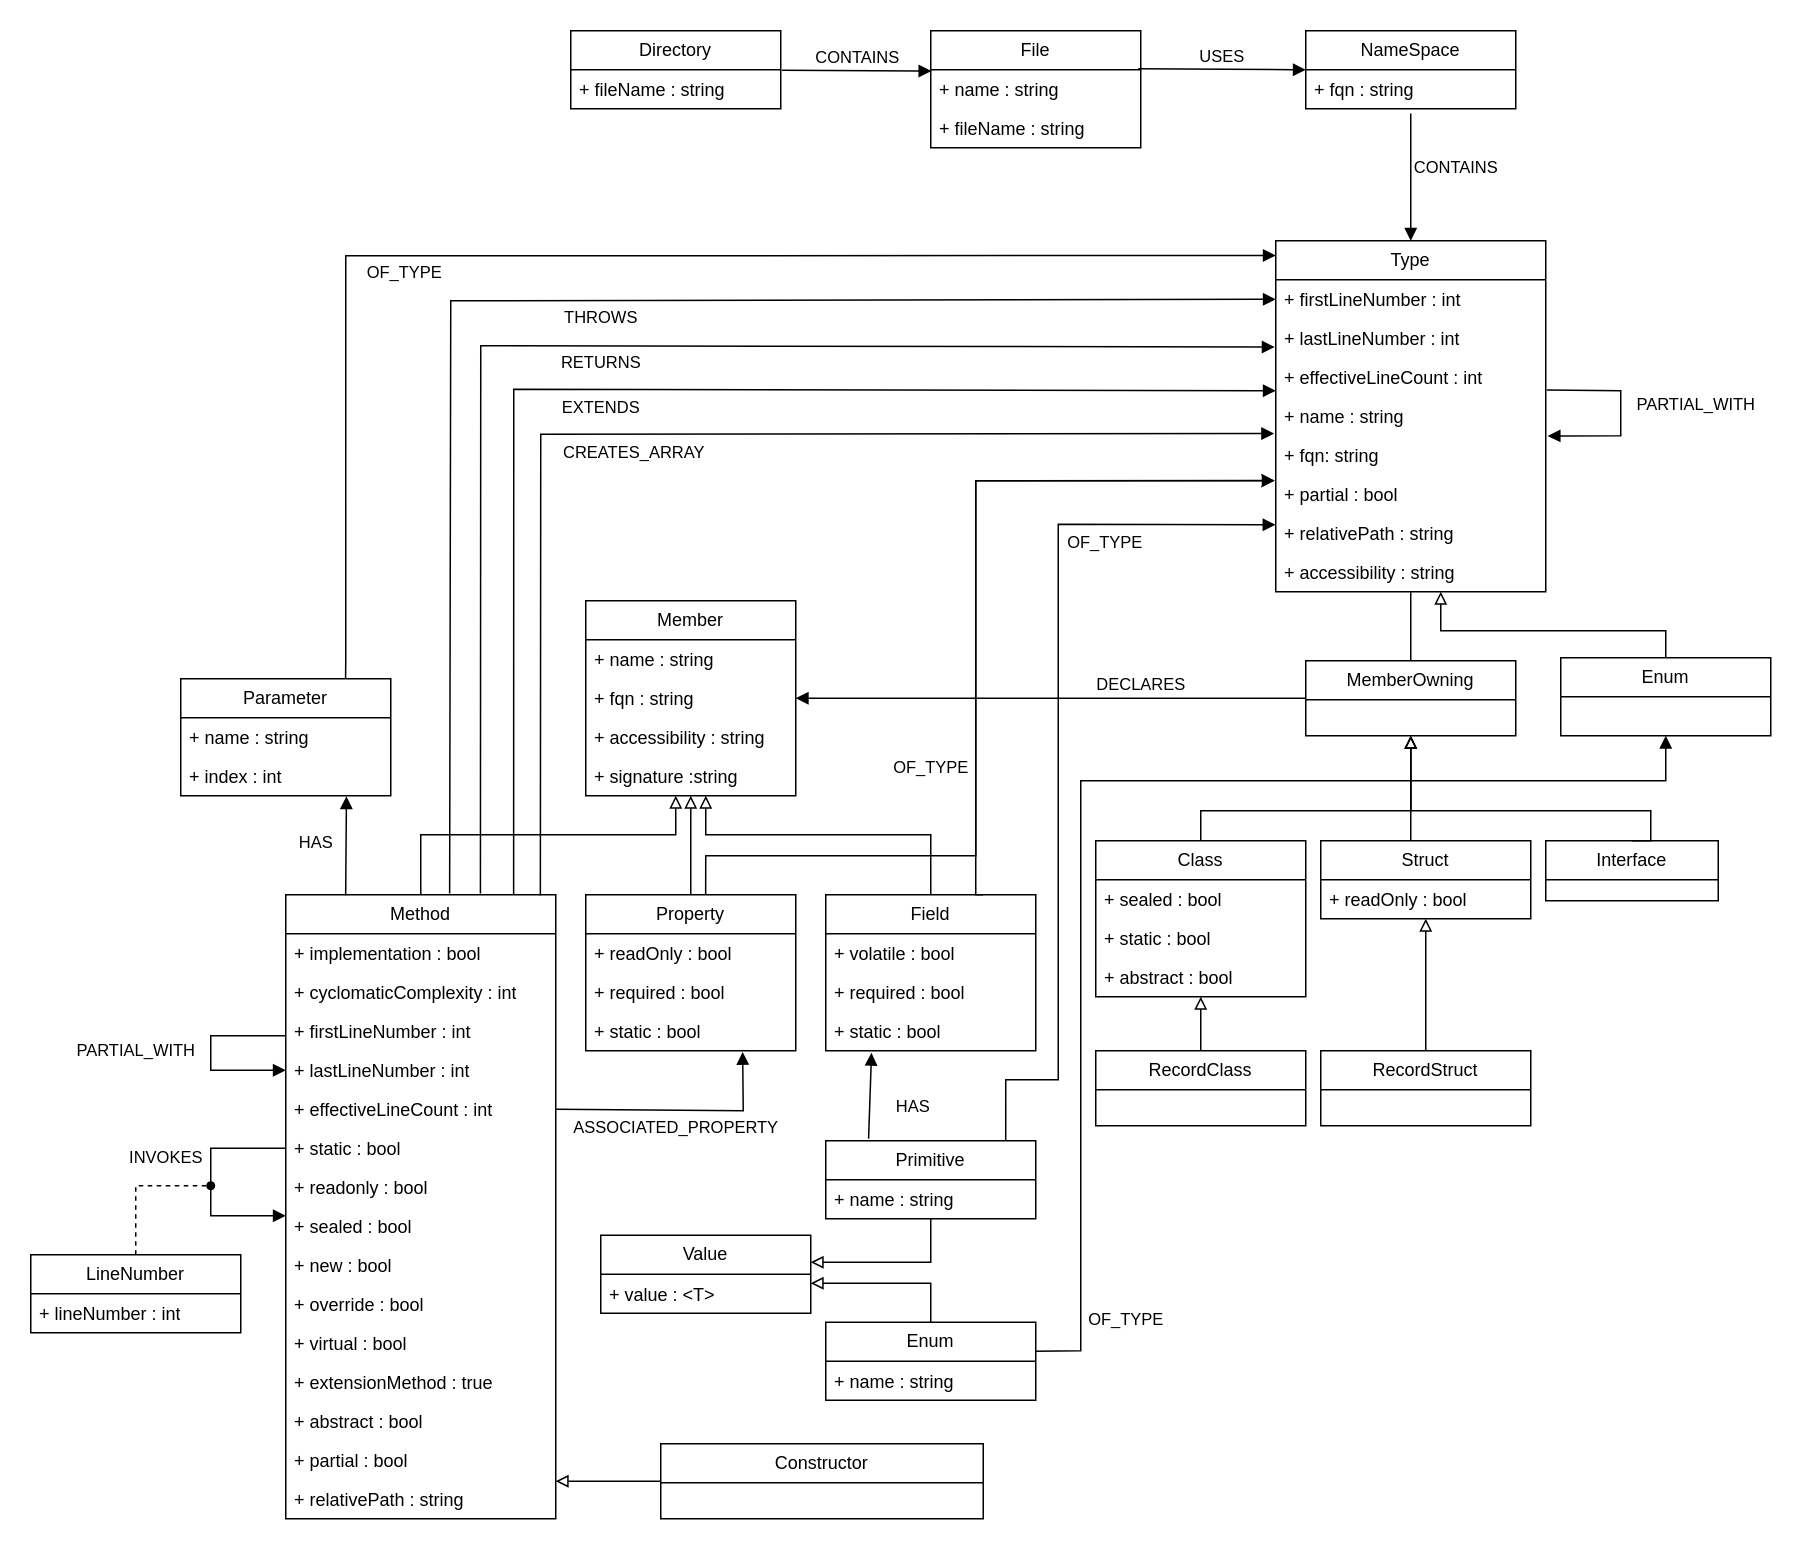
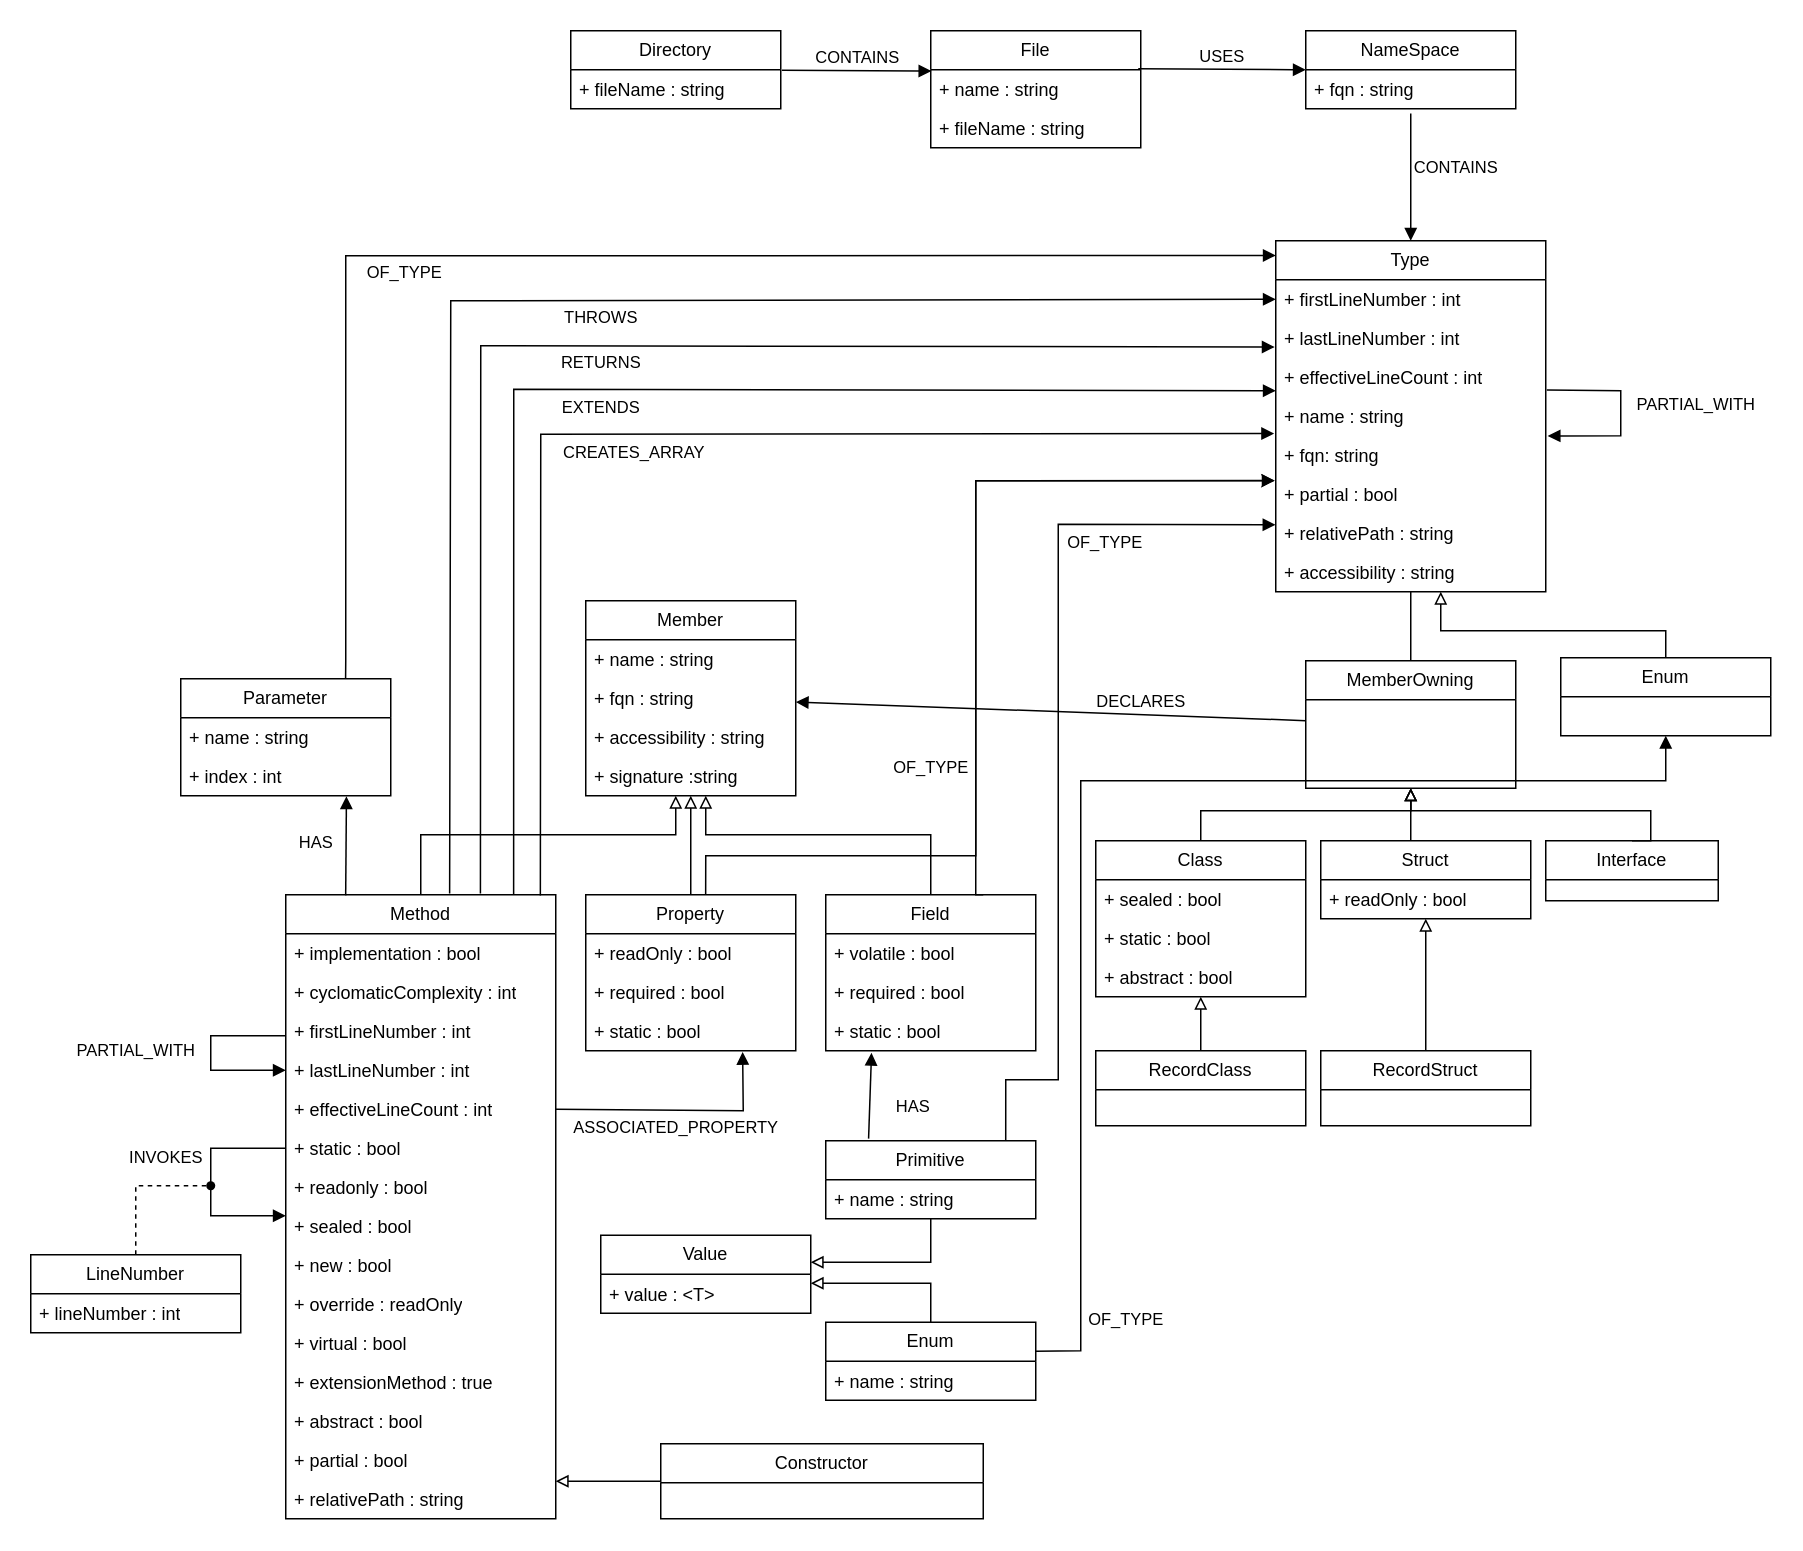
node "MemberOwning": size 210x75 -> 210x128
node "+ override : bool": label "+ override : bool" -> "+ override : readOnly"
